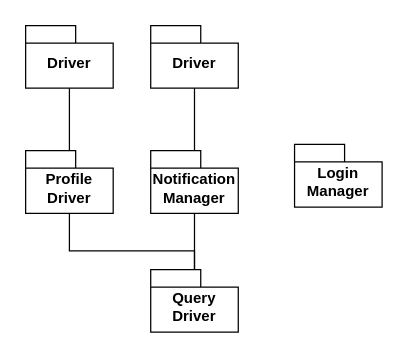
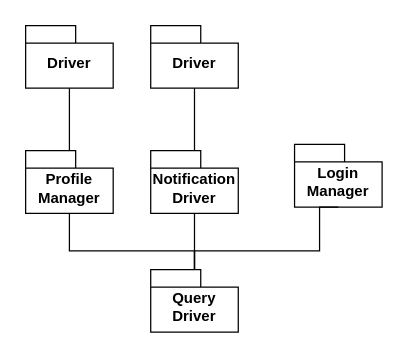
node "Profile Driver": label "Profile Driver" -> "Profile Manager"
node "Notification Manager": label "Notification Manager" -> "Notification Driver"
edge "Login Manager" -- "Query Driver": added
